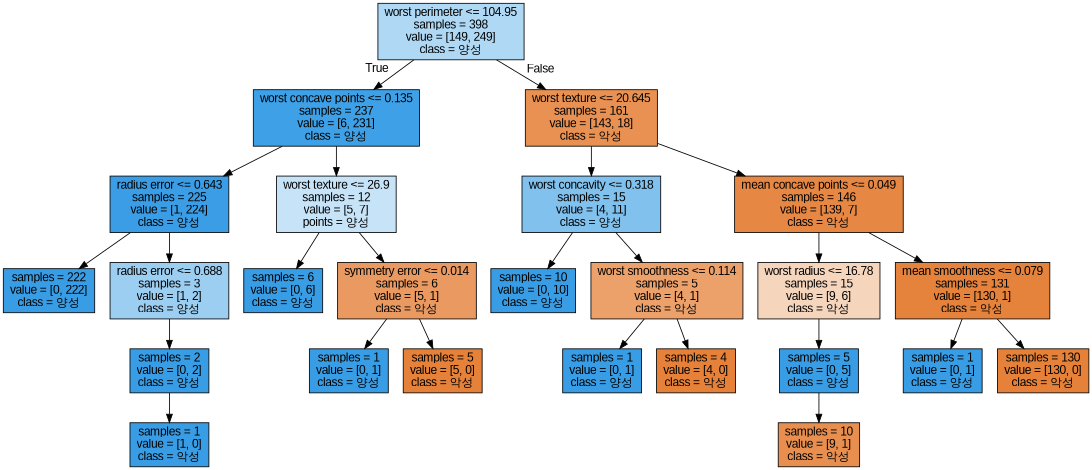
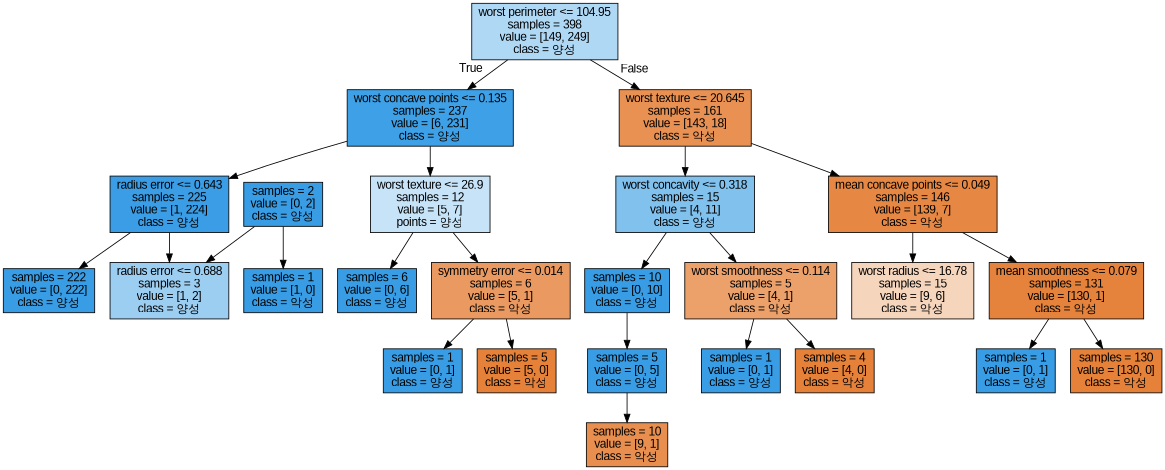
edge "radius error <= 0.688 samples = 3 value = [1, 2] class = 양성" -> "samples = 2 value = [0, 2] class = 양성": reversed
edge "worst radius <= 16.78 samples = 15 value = [9, 6] class = 악성" -> "samples = 5 value = [0, 5] class = 양성": now "samples = 10 value = [0, 10] class = 양성" -> "samples = 5 value = [0, 5] class = 양성"
